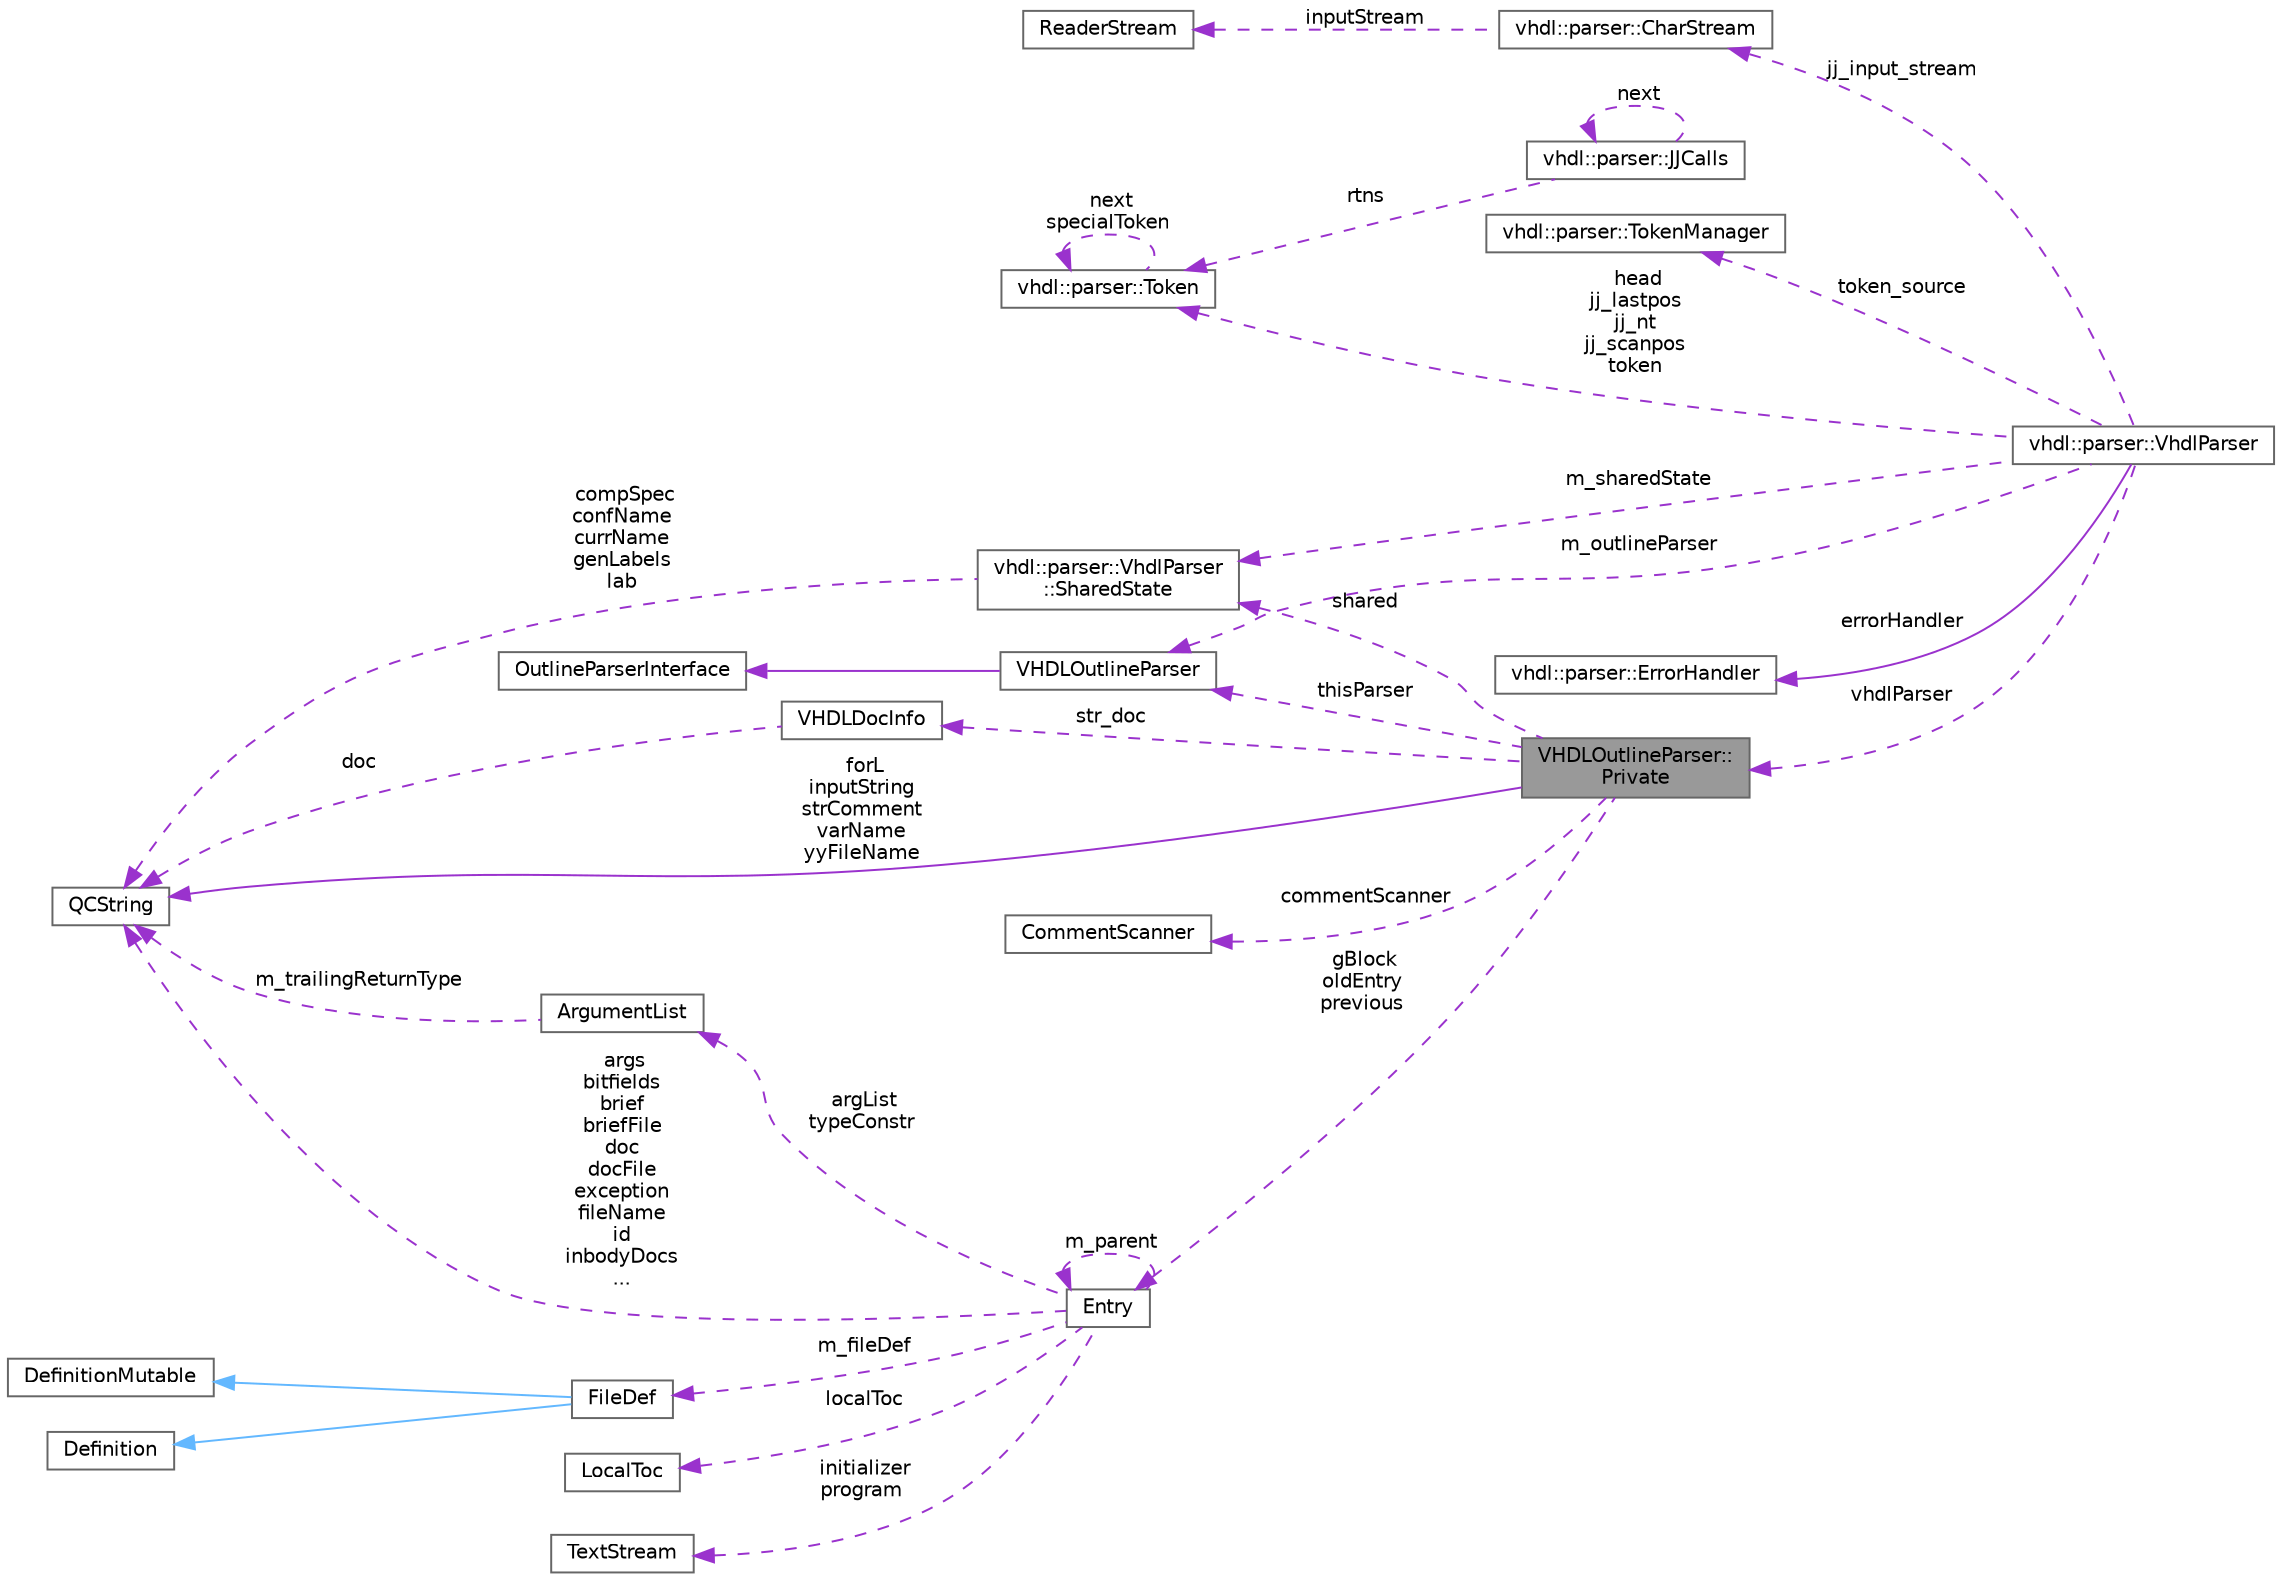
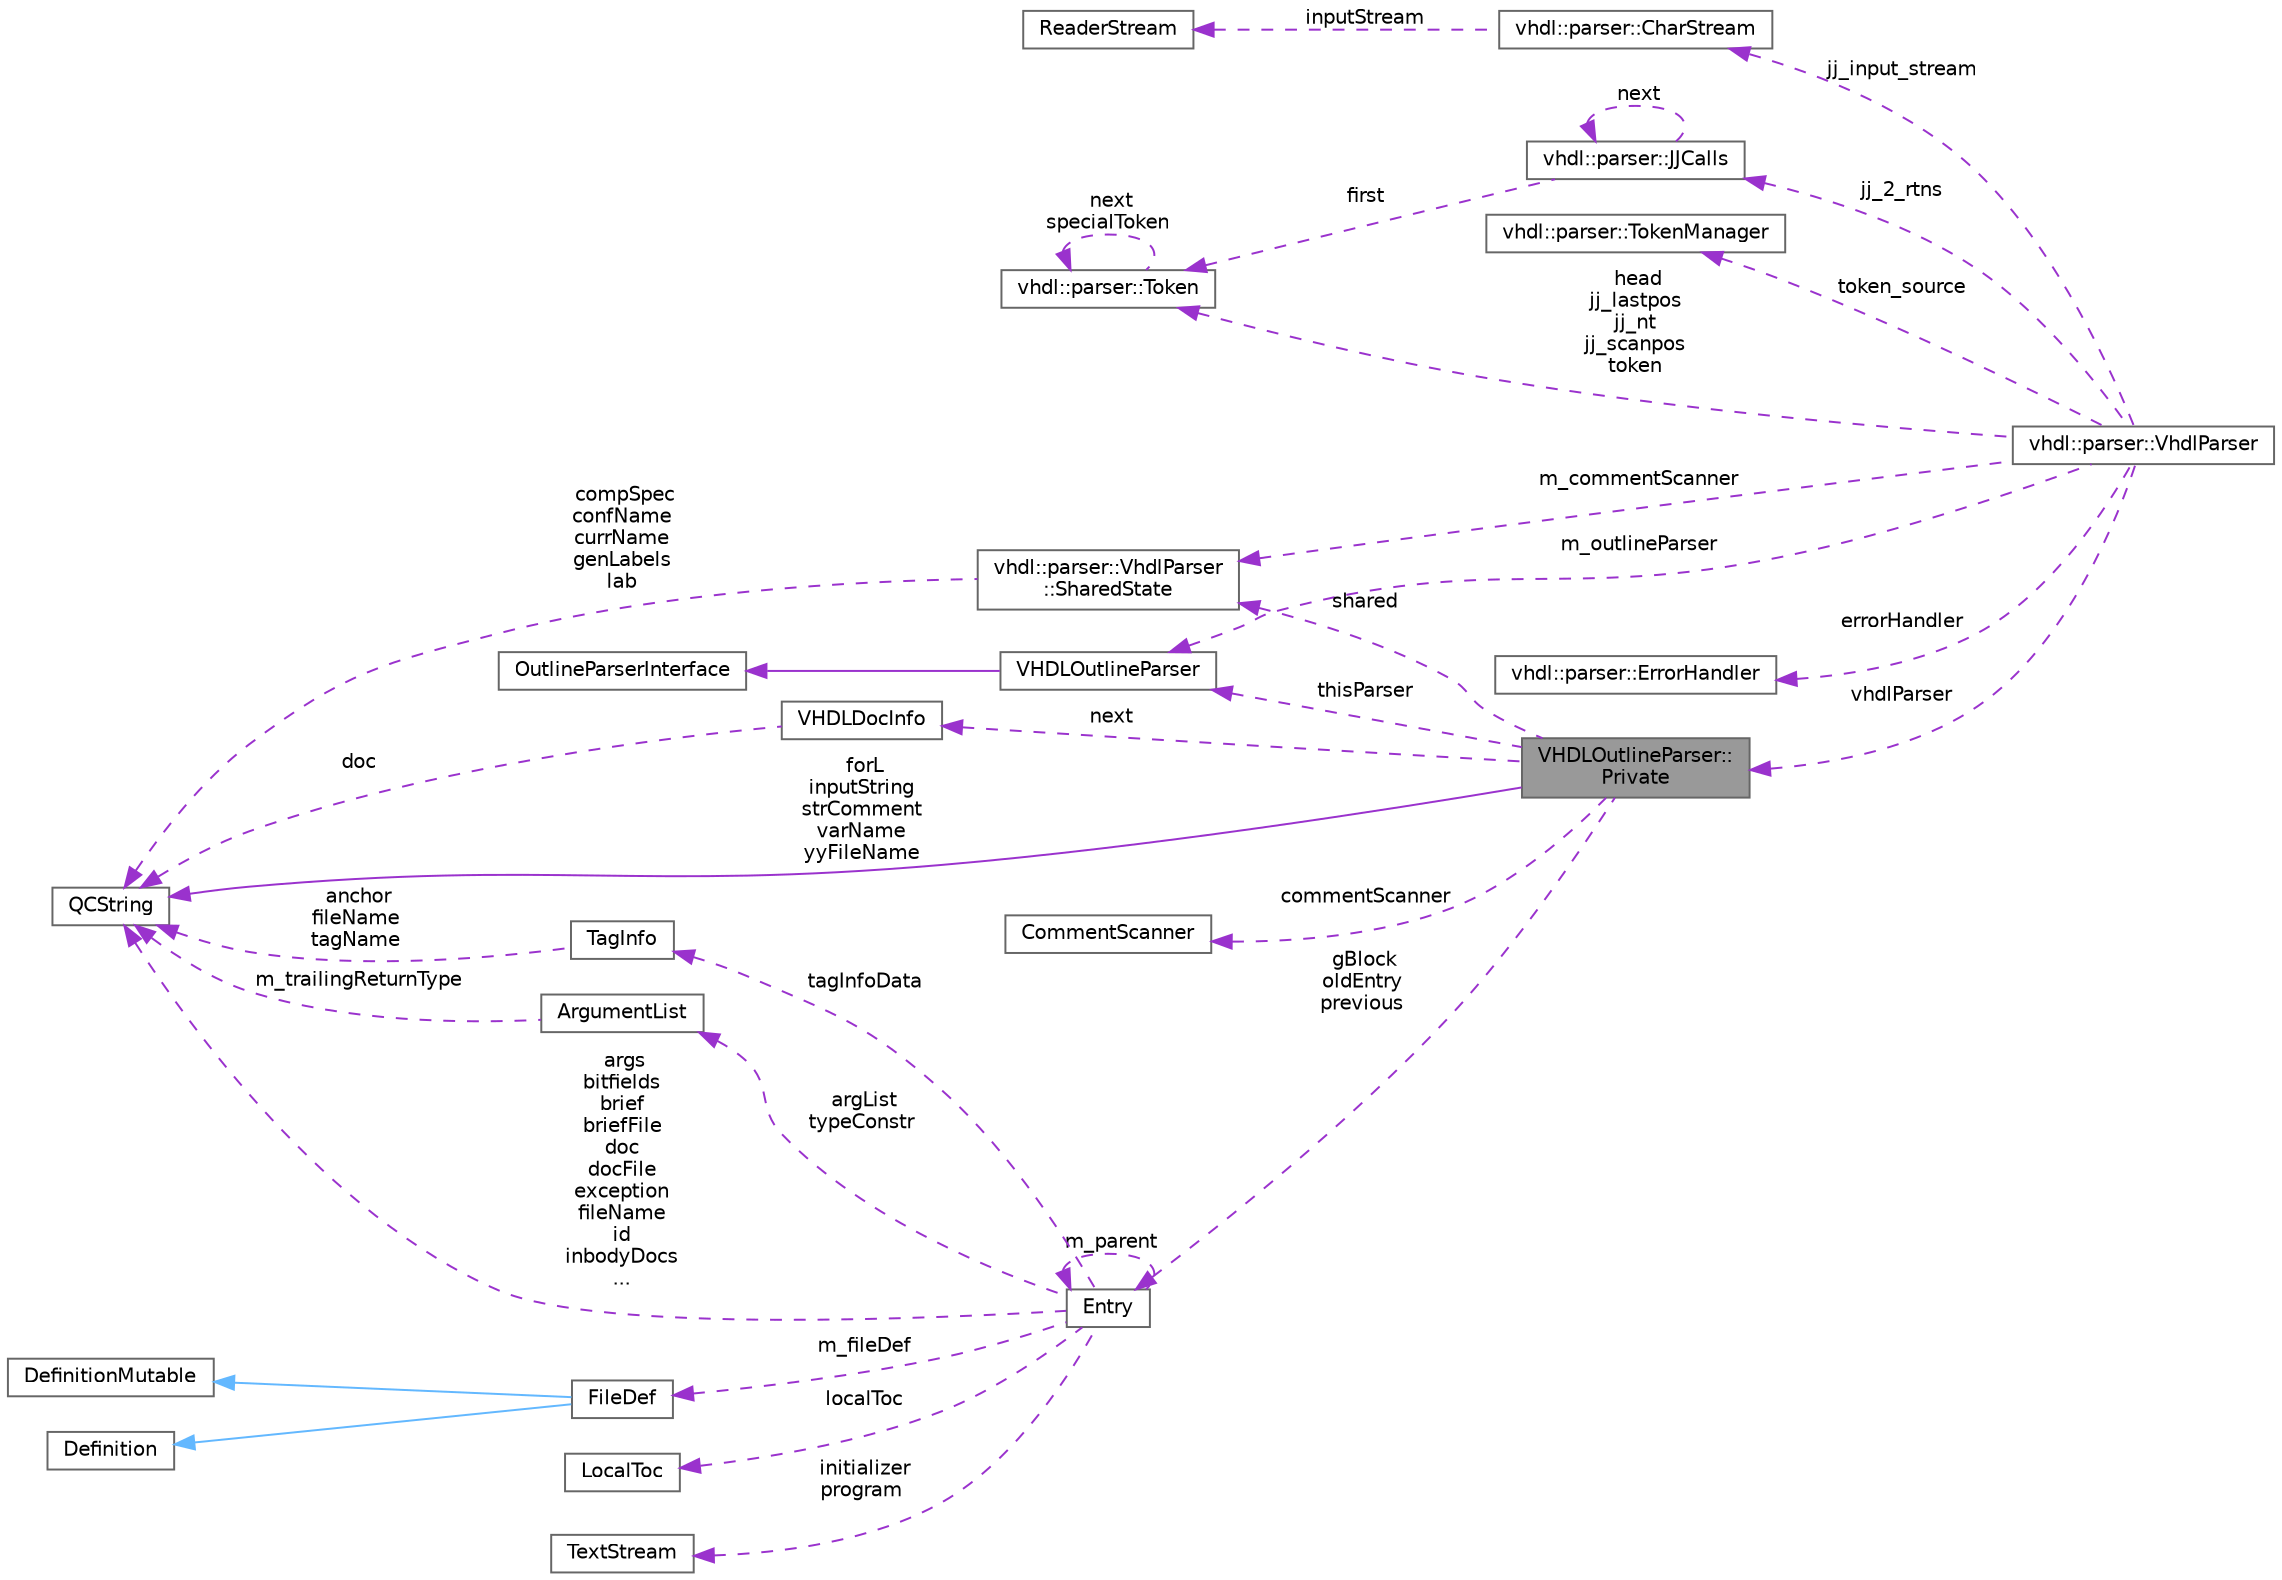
edge "vhdl::parser::JJCalls" -> "vhdl::parser::Token": label " rtns" -> " first"
edge "vhdl::parser::VhdlParser" -> "vhdl::parser::JJCalls": added, label "jj_2_rtns"
edge "vhdl::parser::VhdlParser" -> "vhdl::parser::VhdlParser ::SharedState": label " m_sharedState" -> " m_commentScanner"
edge "vhdl::parser::VhdlParser" -> "vhdl::parser::ErrorHandler": style solid -> dashed
edge "VHDLOutlineParser:: Private" -> "VHDLDocInfo": label " str_doc" -> " next"
node "TagInfo": added
